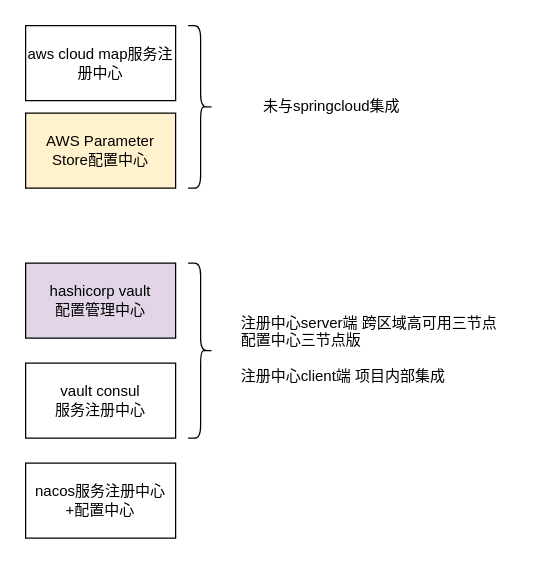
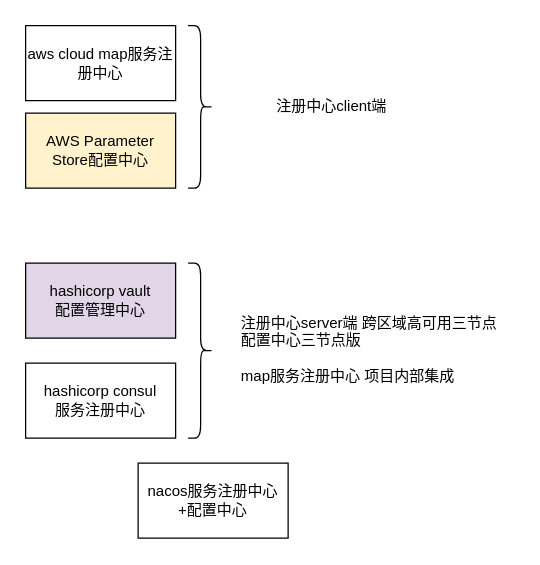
node "未与springcloud集成": label "未与springcloud集成" -> "注册中心client端"
node "注册中心server端 跨区域高可用三节点 配置中心三节点版 注册中心client端 项目内部集成": label "注册中心server端 跨区域高可用三节点 配置中心三节点版 注册中心client端 项目内部集成" -> "注册中心server端 跨区域高可用三节点 配置中心三节点版 map服务注册中心 项目内部集成"
node "vault consul 服务注册中心": label "vault consul 服务注册中心" -> "hashicorp consul 服务注册中心"
node "nacos服务注册中心+配置中心": moved (101, 501) -> (213, 501)
